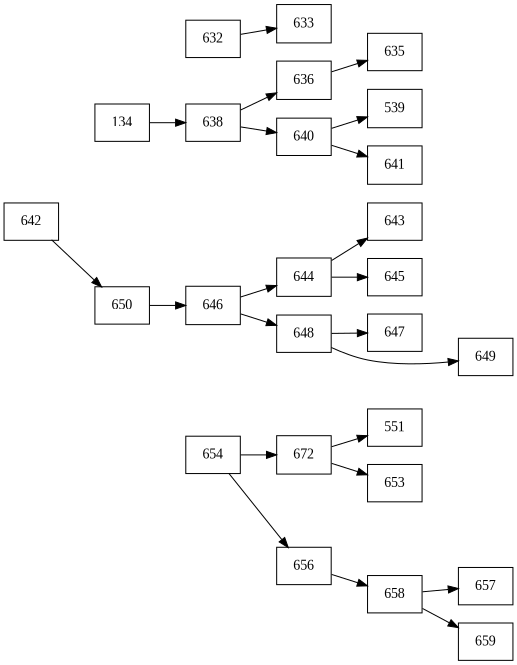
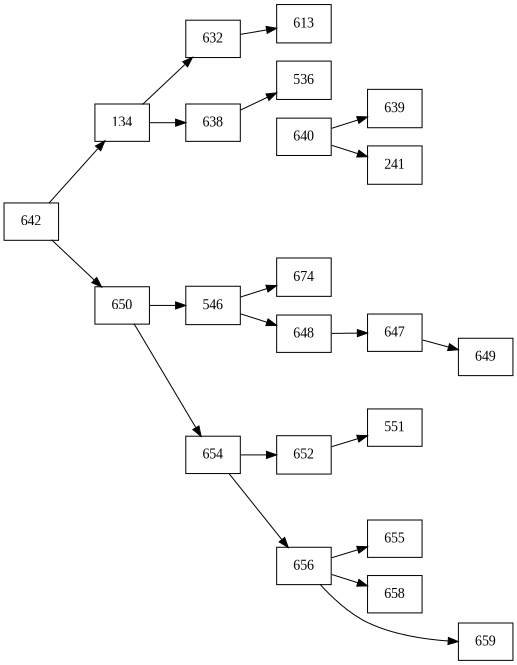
node "633": label "633" -> "613"
node "635": removed
node "636": label "636" -> "536"
edge "134" -> "632": added
node "539": label "539" -> "639"
edge "638" -> "640": removed
node "641": label "641" -> "241"
edge "642" -> "134": added
node "643": removed
node "644": label "644" -> "674"
node "645": removed
node "646": label "646" -> "546"
edge "648" -> "649": now "647" -> "649"
edge "650" -> "654": added
node "672": label "672" -> "652"
node "653": removed
node "655": added
node "657": removed
edge "658" -> "659": now "656" -> "659"
